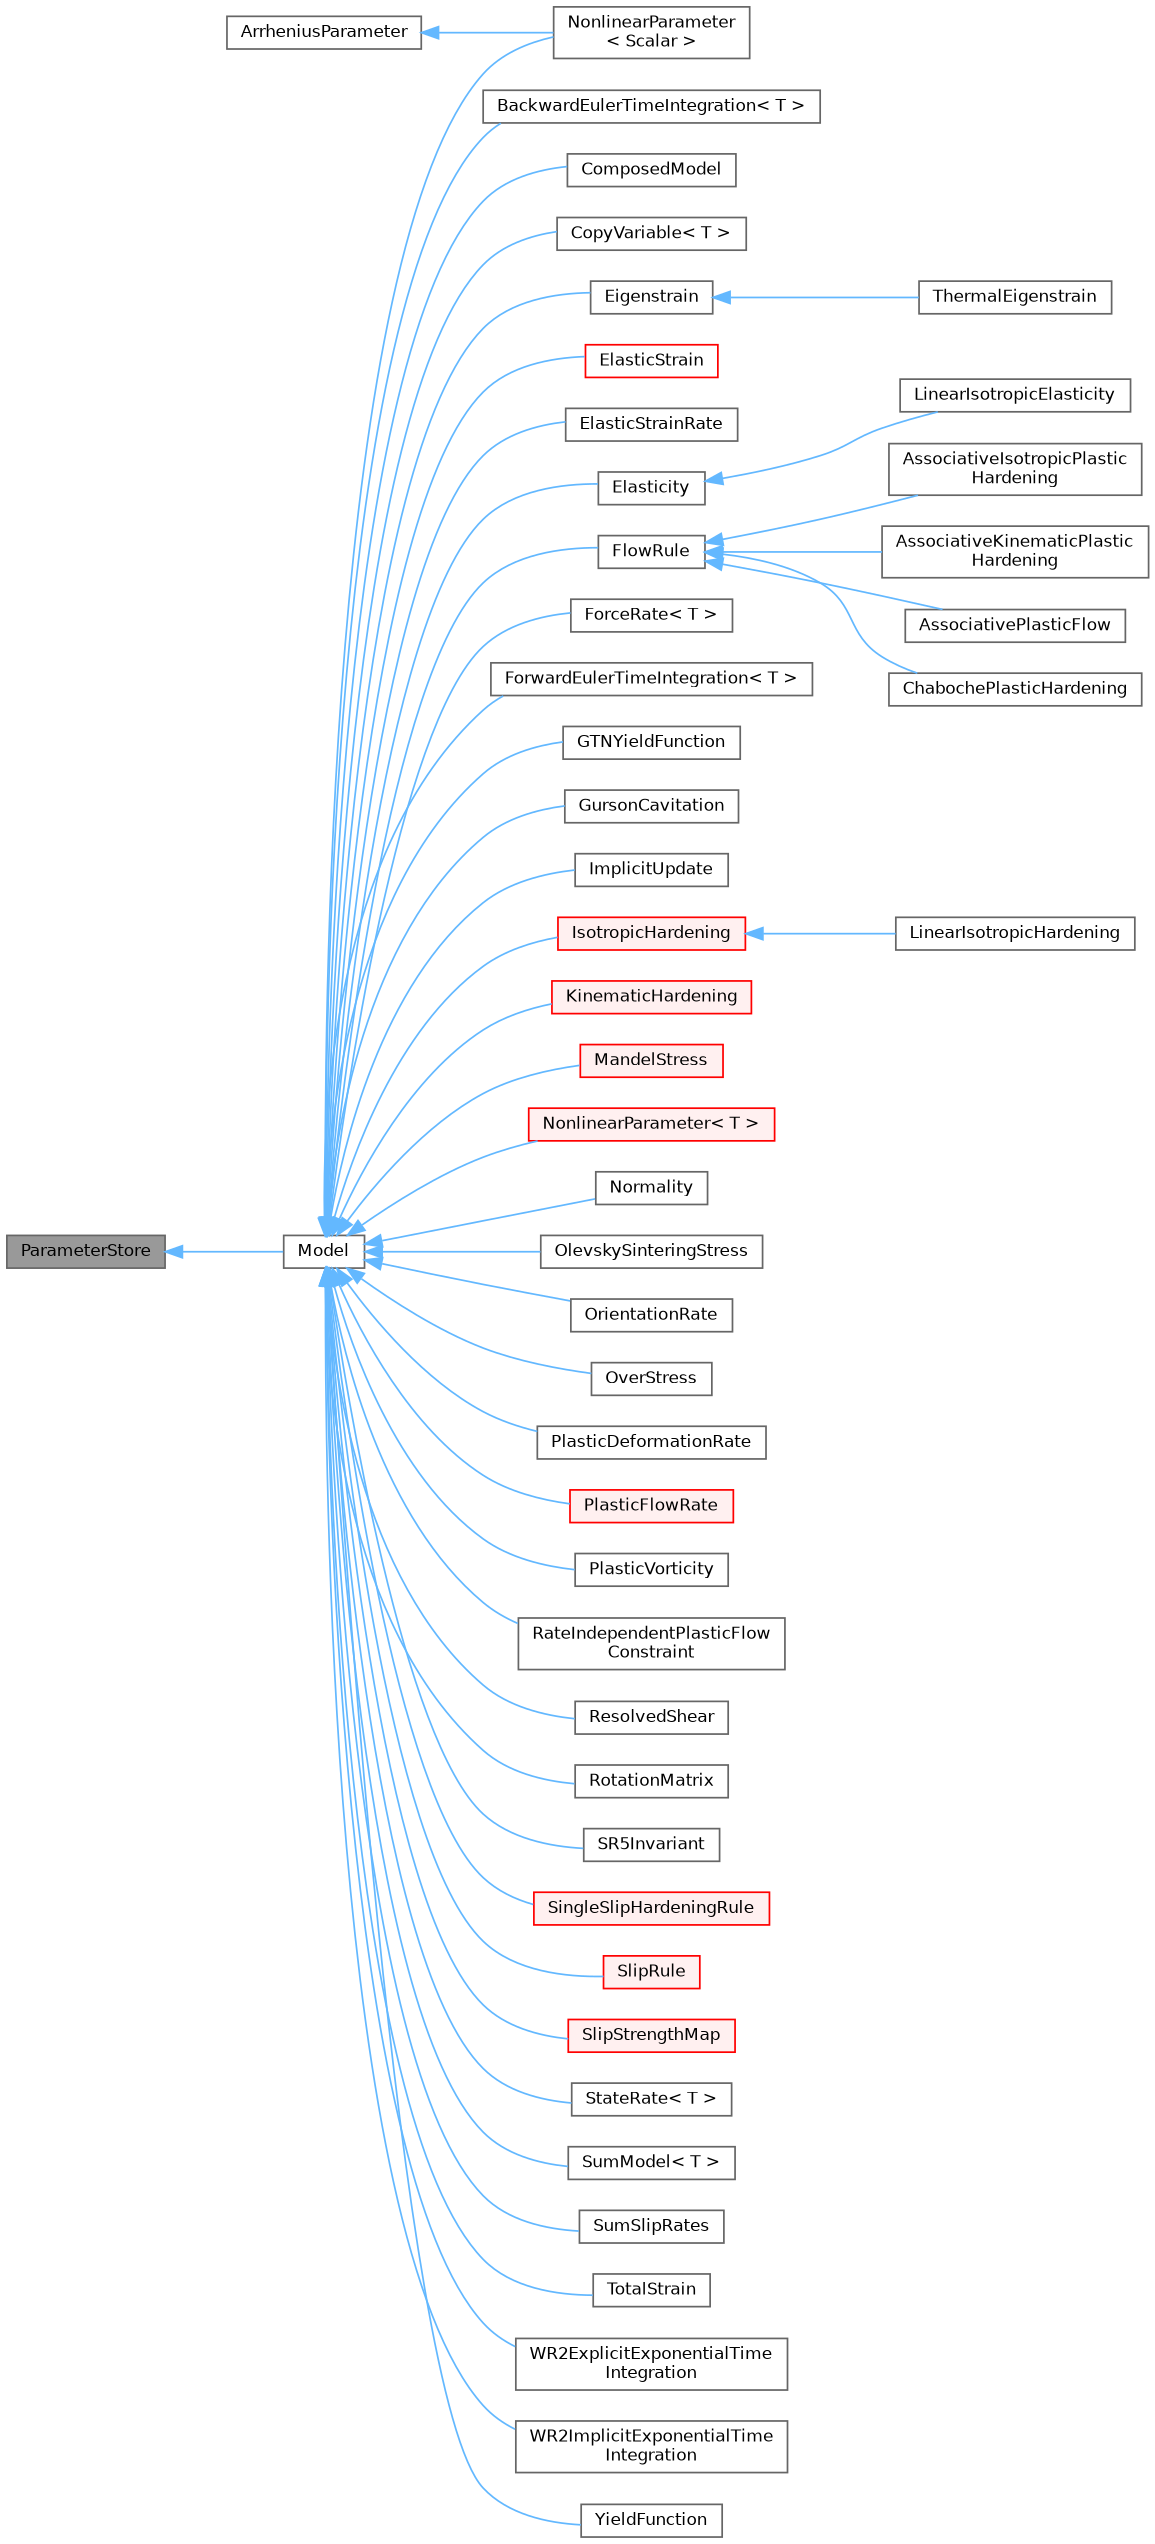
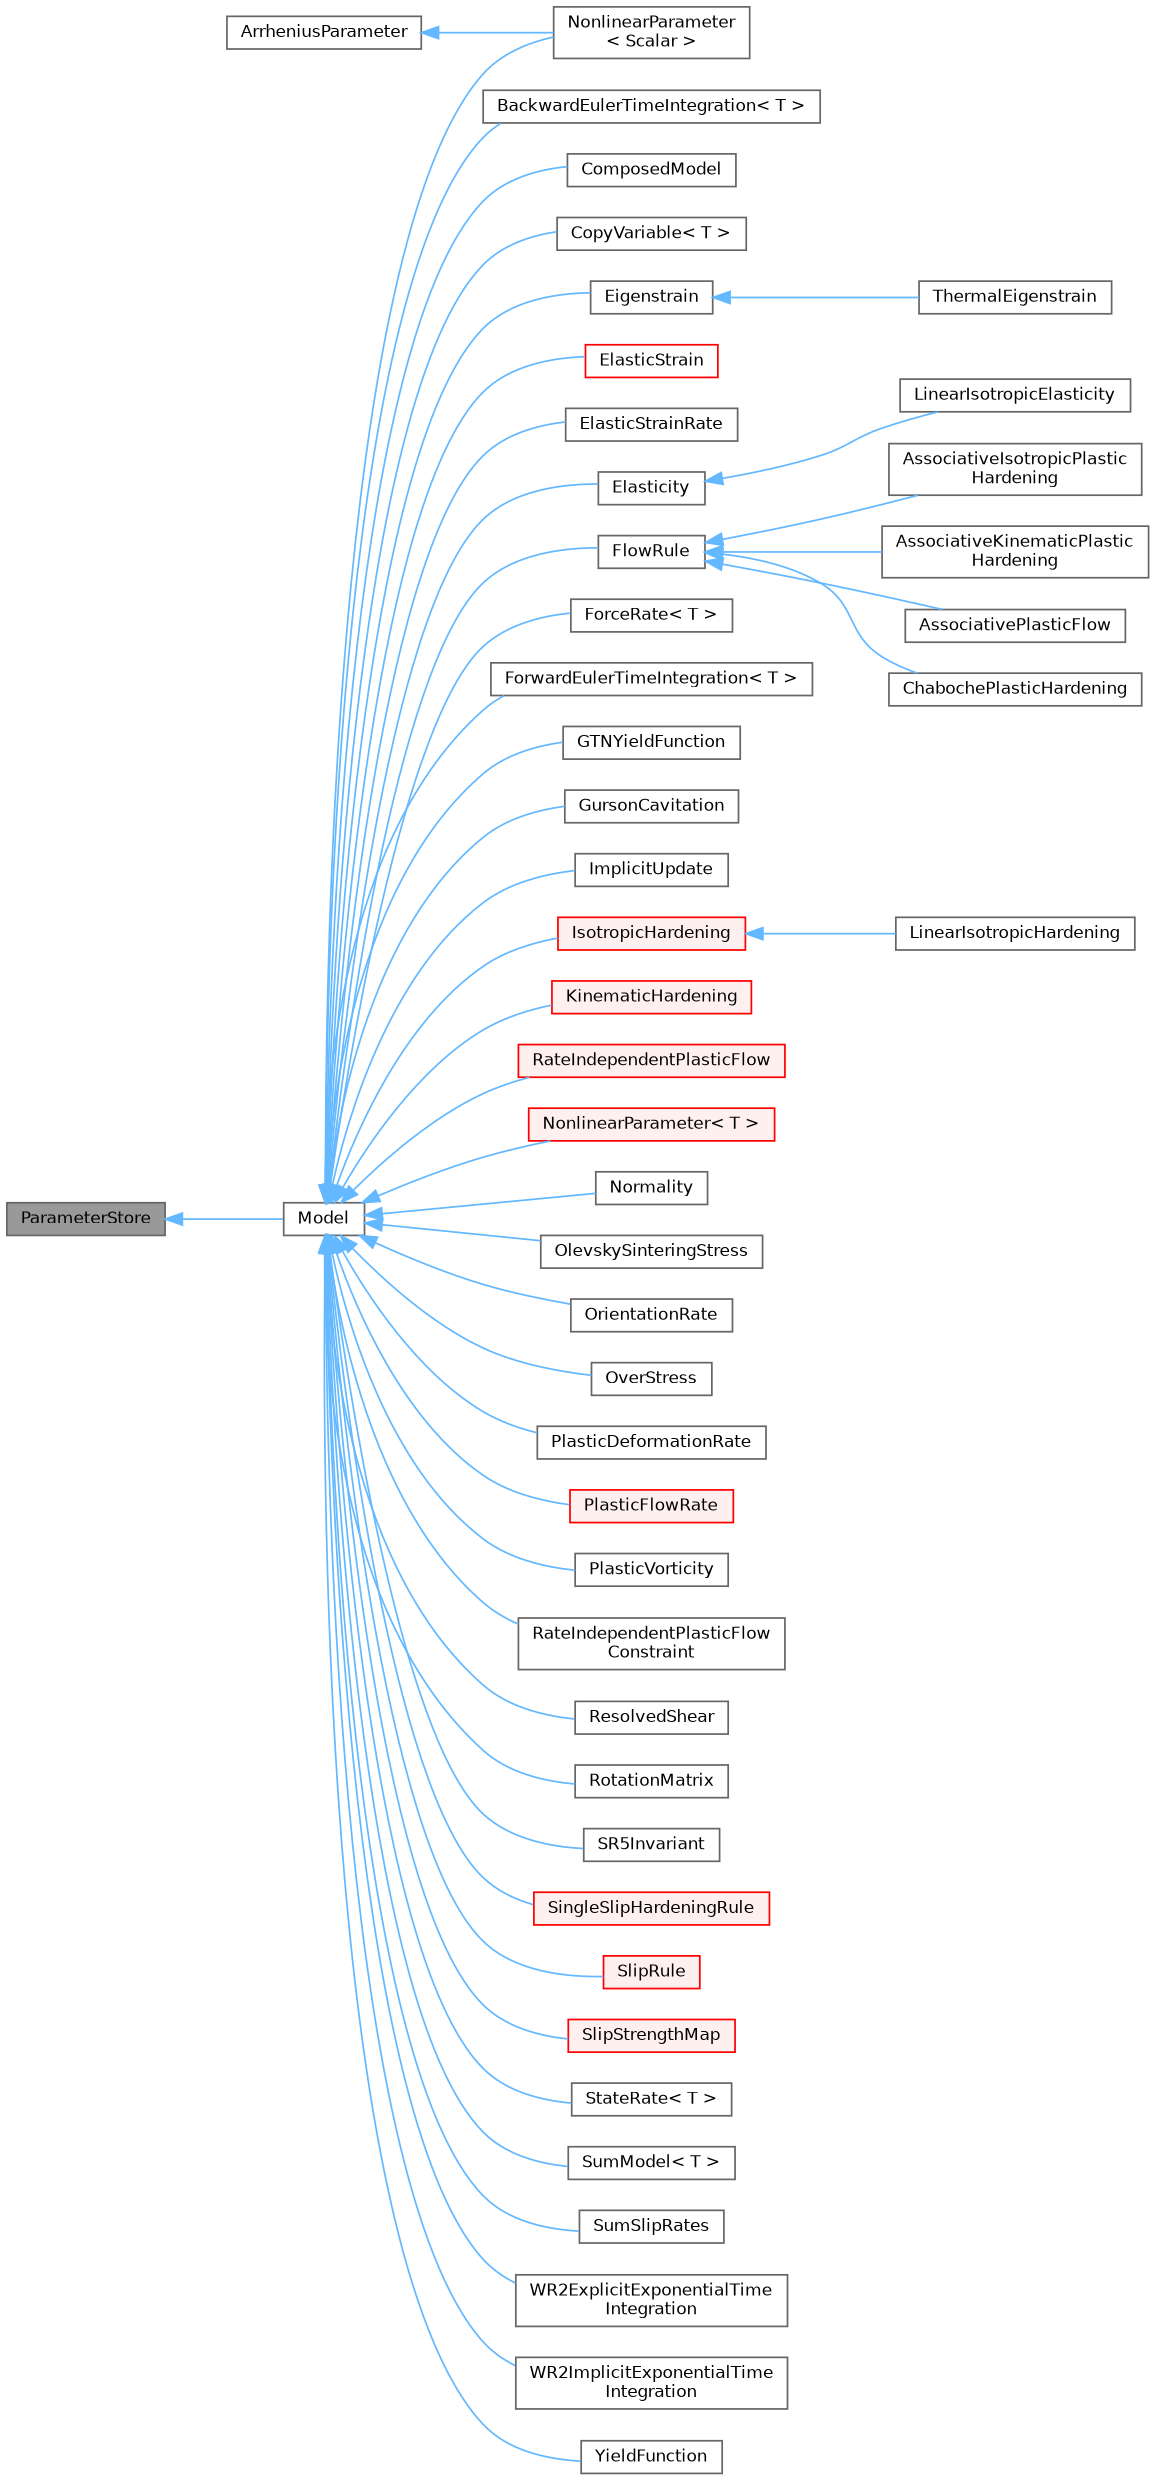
node "MandelStress": label "MandelStress" -> "RateIndependentPlasticFlow"
node "TotalStrain": removed
